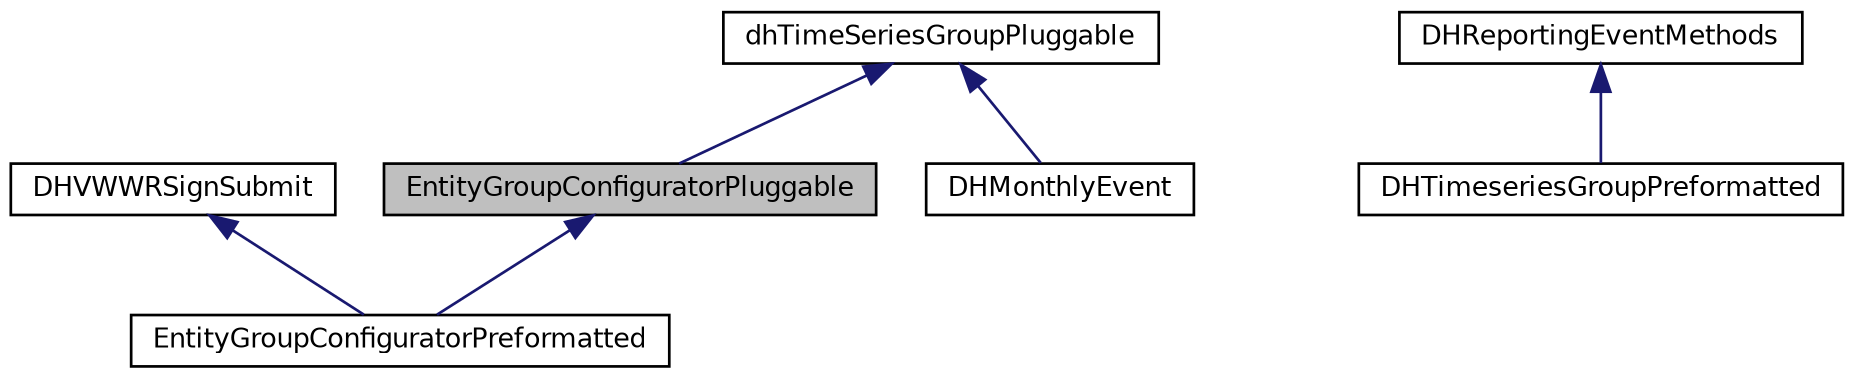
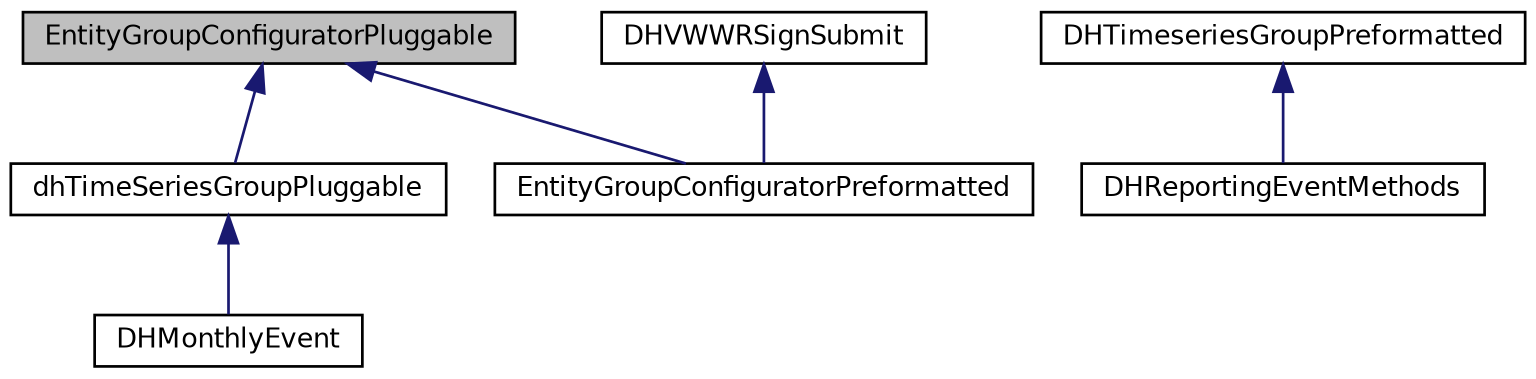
edge "EntityGroupConfiguratorPluggable" -> "dhTimeSeriesGroupPluggable": reversed
edge "DHTimeseriesGroupPreformatted" -> "DHReportingEventMethods": reversed
